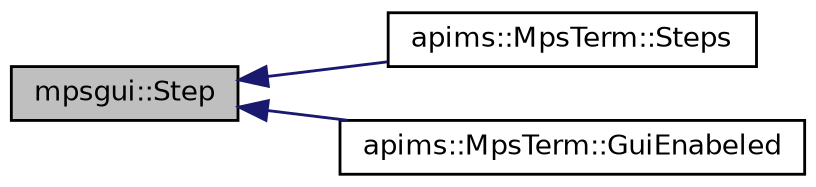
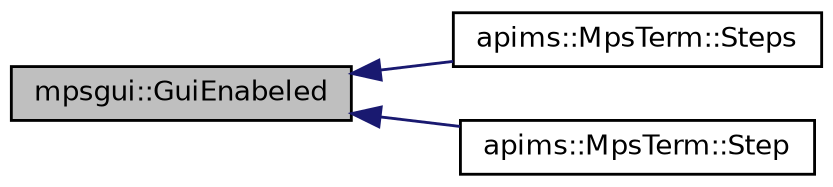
node "mpsgui::Step": label "mpsgui::Step" -> "mpsgui::GuiEnabeled"
node "apims::MpsTerm::GuiEnabeled": label "apims::MpsTerm::GuiEnabeled" -> "apims::MpsTerm::Step"
